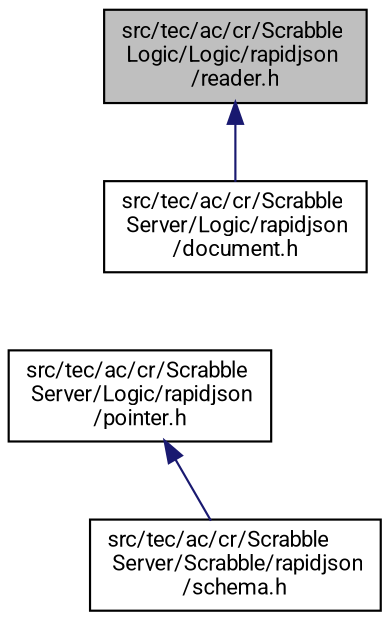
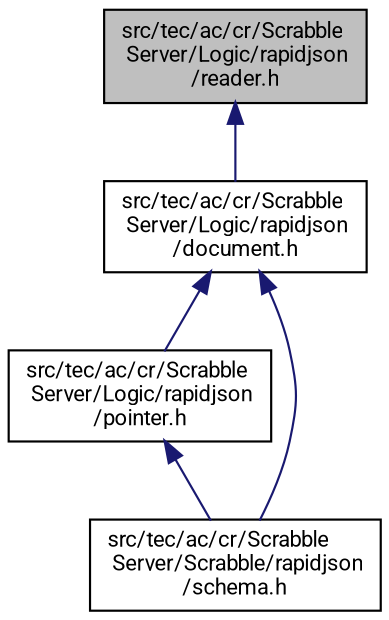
node "src/tec/ac/cr/Scrabble Logic/Logic/rapidjson /reader.h": label "src/tec/ac/cr/Scrabble Logic/Logic/rapidjson /reader.h" -> "src/tec/ac/cr/Scrabble Server/Logic/rapidjson /reader.h"
edge "src/tec/ac/cr/Scrabble Server/Logic/rapidjson /pointer.h" -> "src/tec/ac/cr/Scrabble Server/Logic/rapidjson /document.h": added
edge "src/tec/ac/cr/Scrabble Server/Scrabble/rapidjson /schema.h" -> "src/tec/ac/cr/Scrabble Server/Logic/rapidjson /document.h": added
